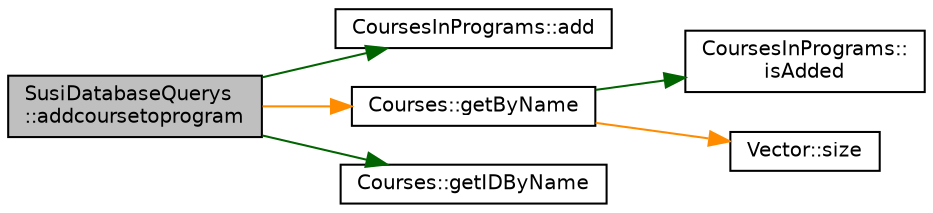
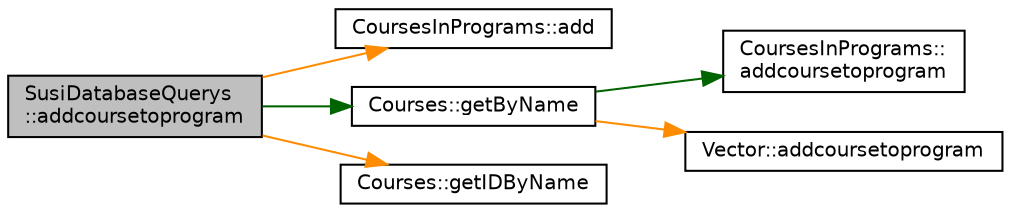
node "CoursesInPrograms:: isAdded": label "CoursesInPrograms:: isAdded" -> "CoursesInPrograms:: addcoursetoprogram"
edge "SusiDatabaseQuerys ::addcoursetoprogram" -> "CoursesInPrograms::add": color darkgreen -> darkorange
edge "SusiDatabaseQuerys ::addcoursetoprogram" -> "Courses::getByName": color darkorange -> darkgreen
edge "SusiDatabaseQuerys ::addcoursetoprogram" -> "Courses::getIDByName": color darkgreen -> darkorange
node "Vector::size": label "Vector::size" -> "Vector::addcoursetoprogram"
